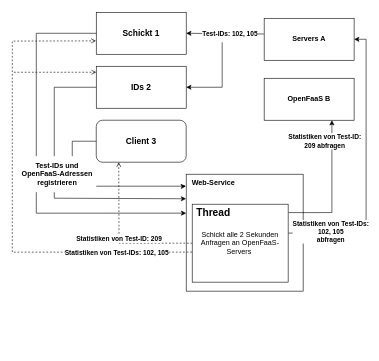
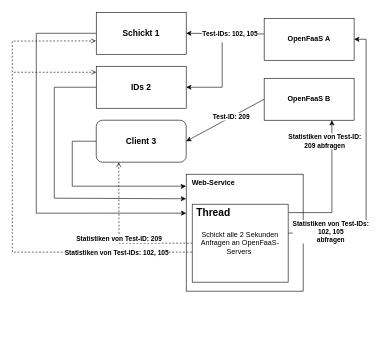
node "Servers A": label "Servers A" -> "OpenFaaS A"
edge "OpenFaaS B" -> "Client 3": added, label "Test-ID: 209"
node "Test-IDs und OpenFaaS-Adressen registrieren": removed
